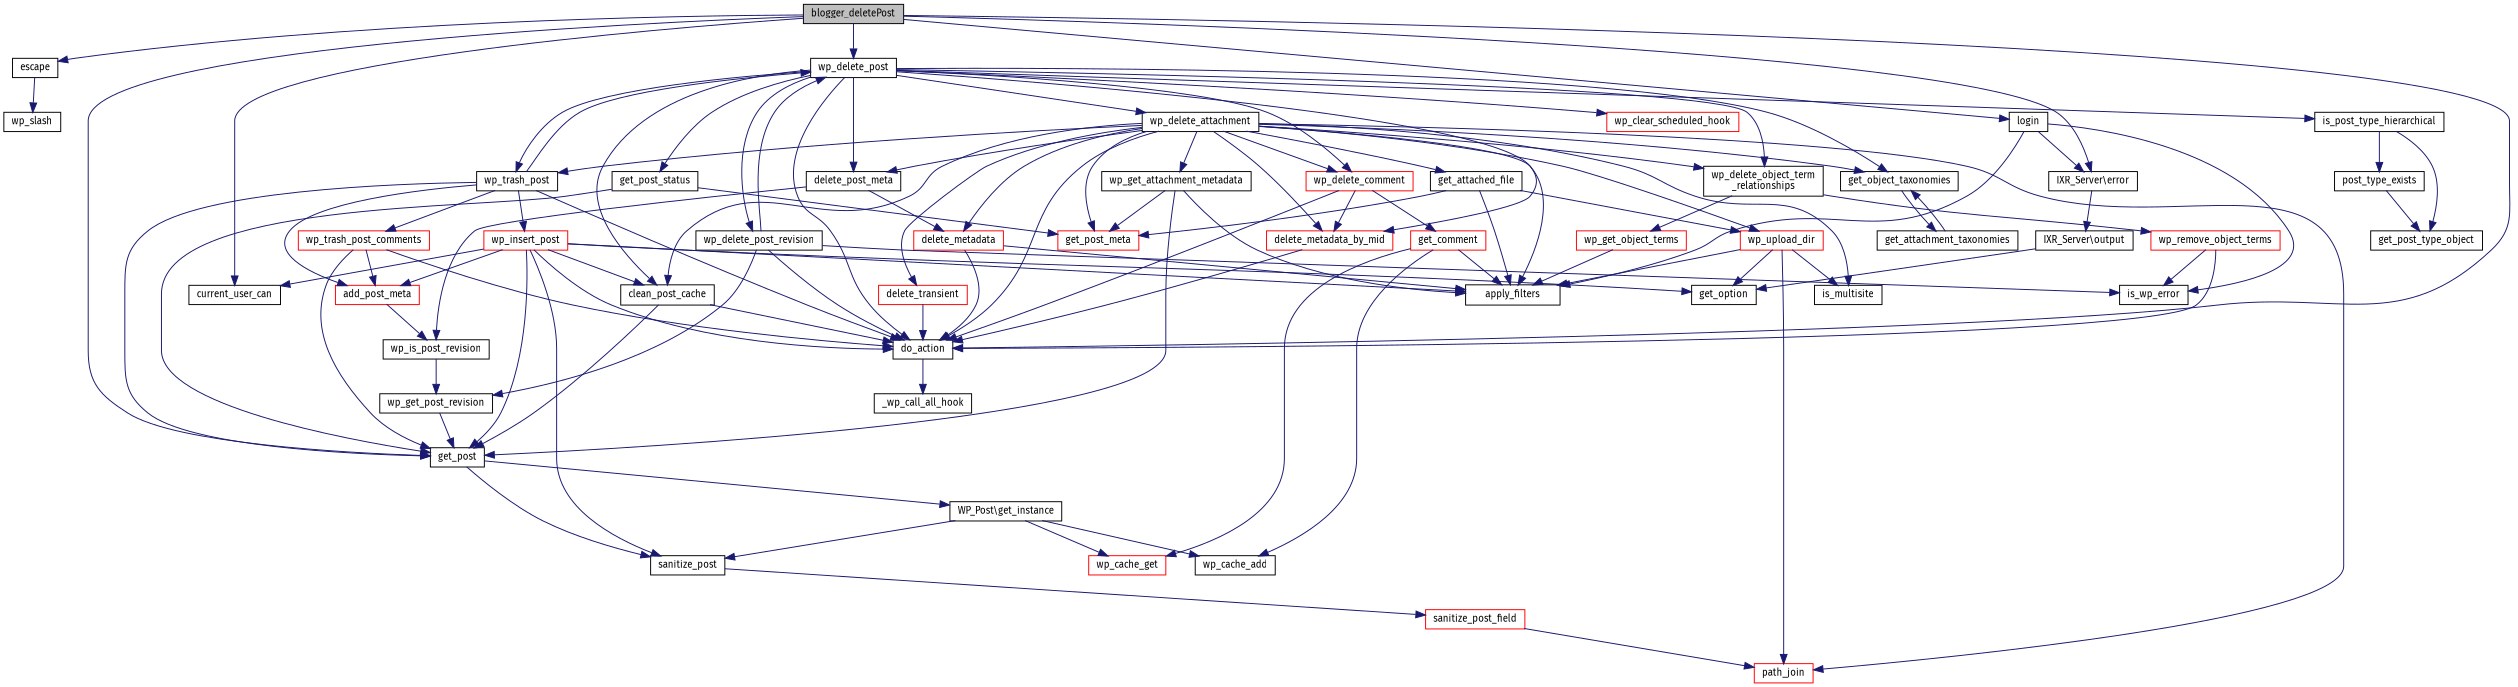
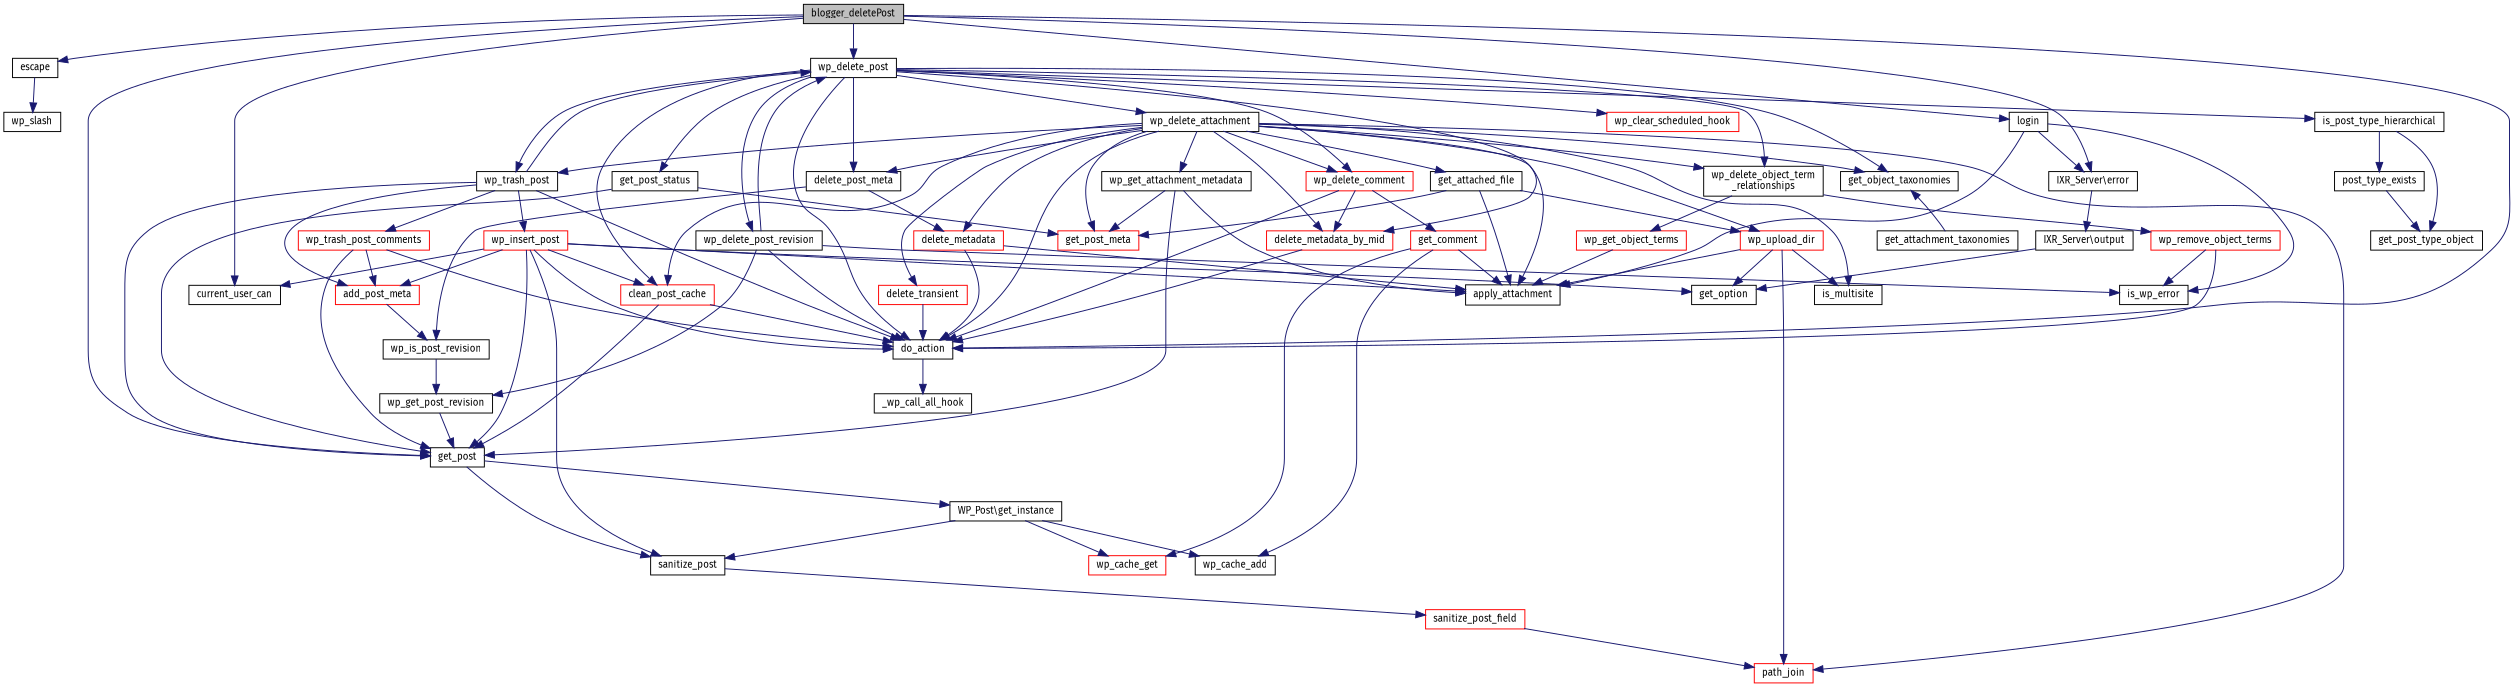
edge "get_object_taxonomies" -> "get_attachment_taxonomies": removed
node "clean_post_cache": color black -> red
node "apply_filters": label "apply_filters" -> "apply_attachment"
